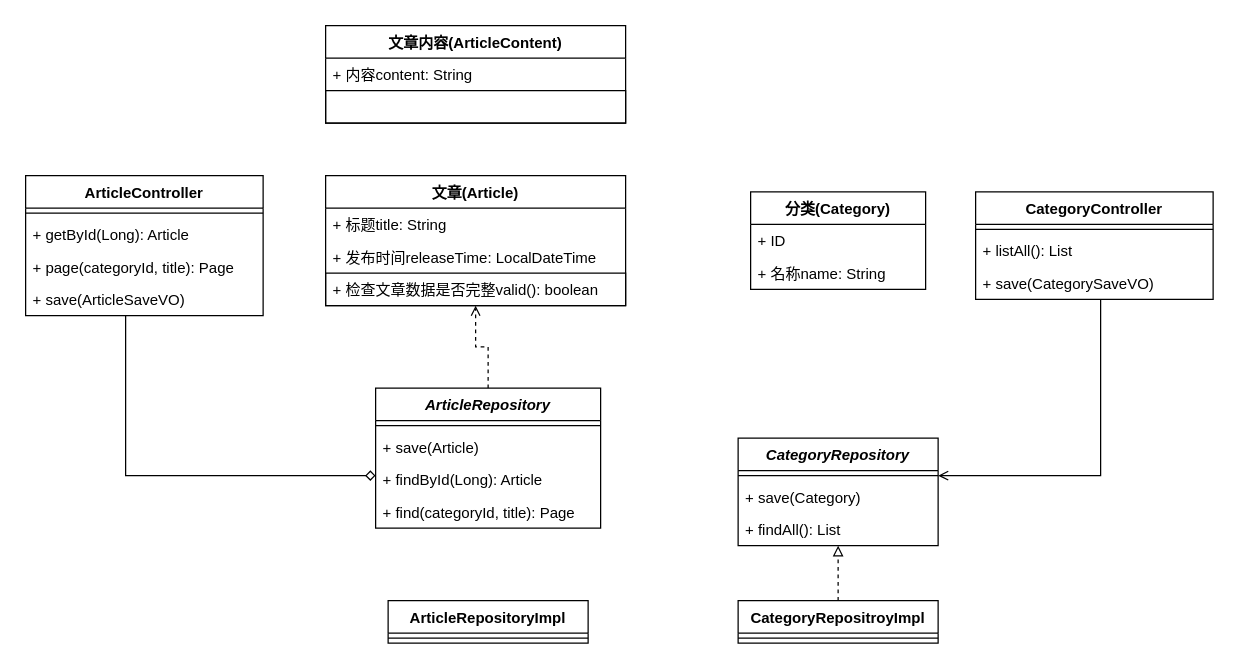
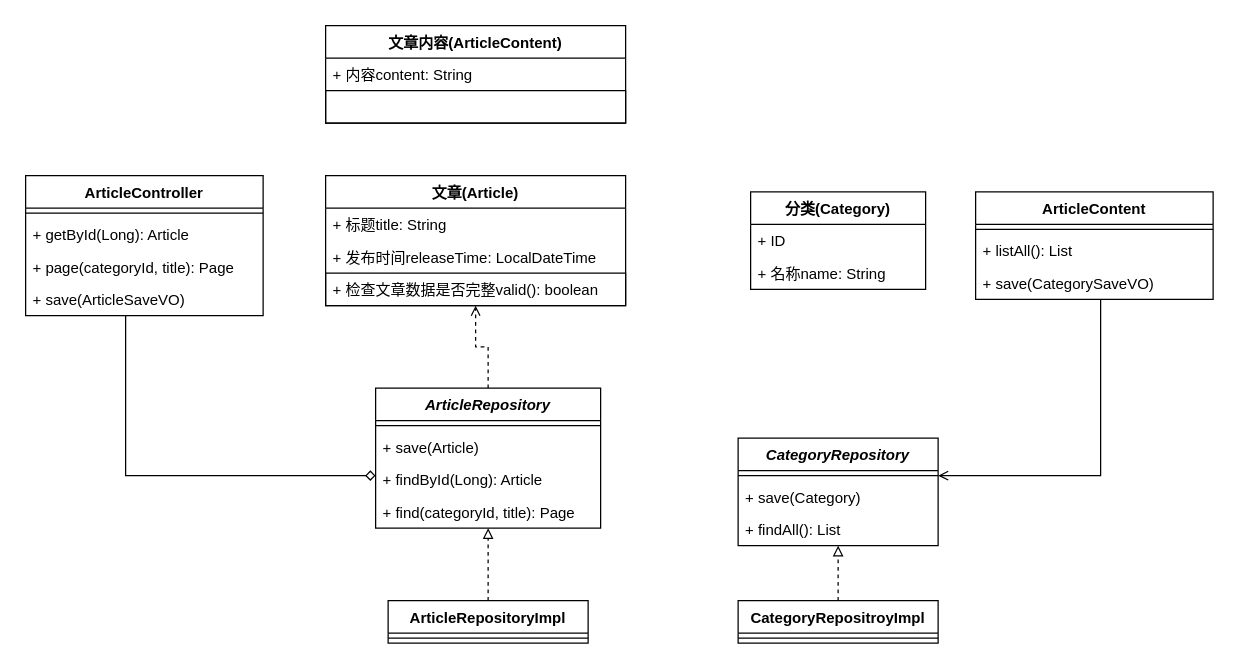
node "CategoryController": label "CategoryController" -> "ArticleContent"
edge "ArticleRepositoryImpl" -> "ArticleRepository": added
